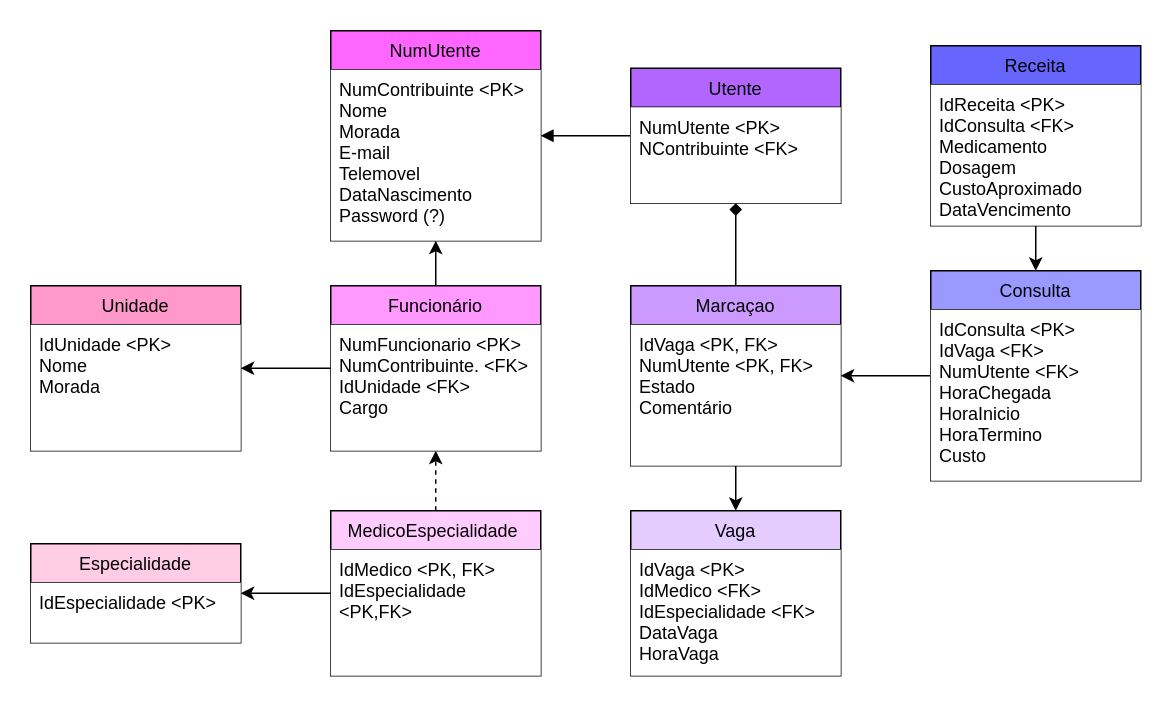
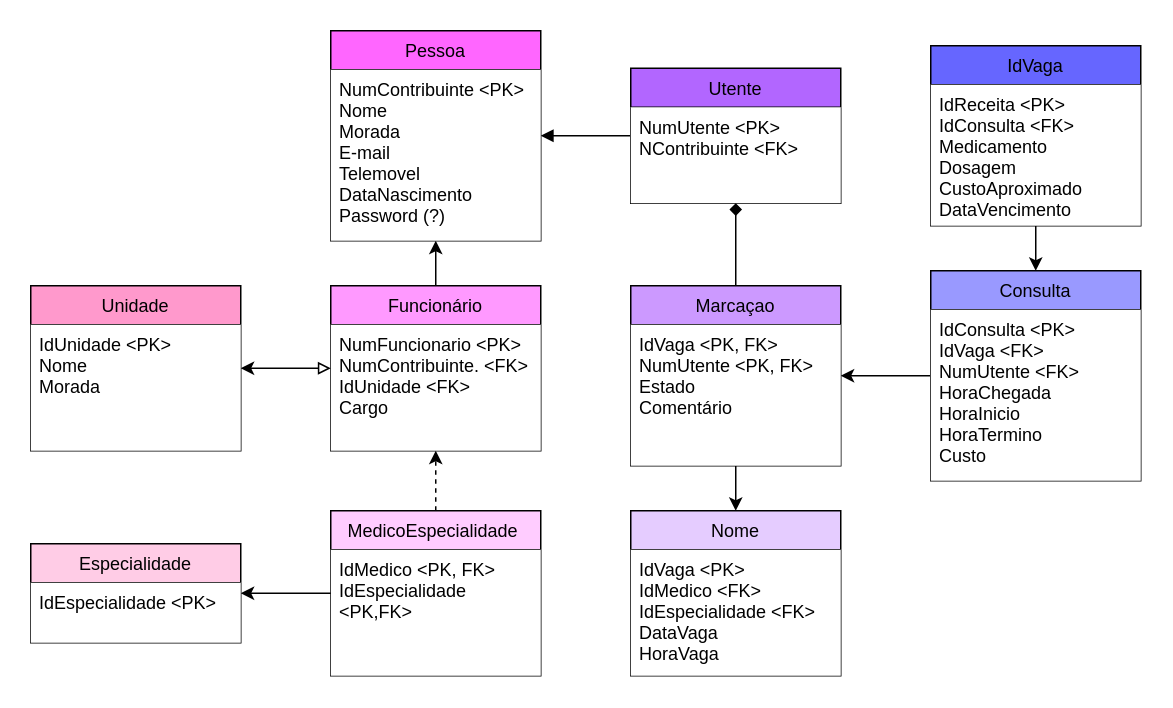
node "NumUtente": label "NumUtente" -> "Pessoa"
node "Receita": label "Receita" -> "IdVaga"
edge "Funcionário" -> "Unidade": arrowhead none -> block
node "Vaga": label "Vaga" -> "Nome"
